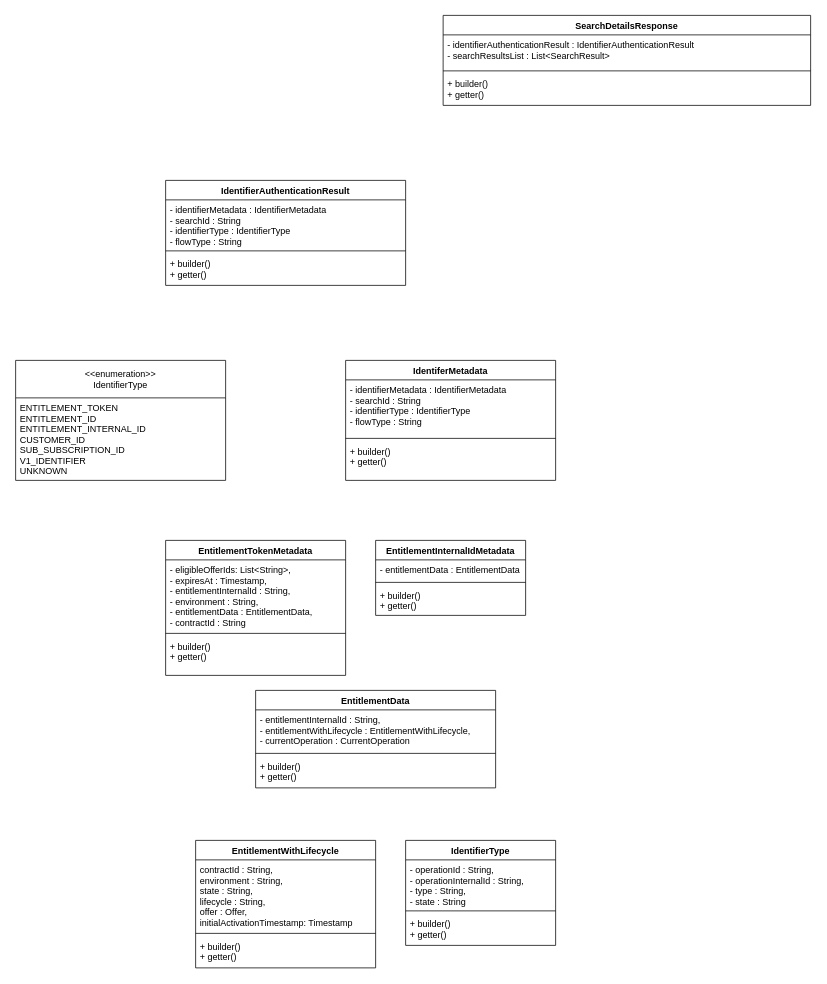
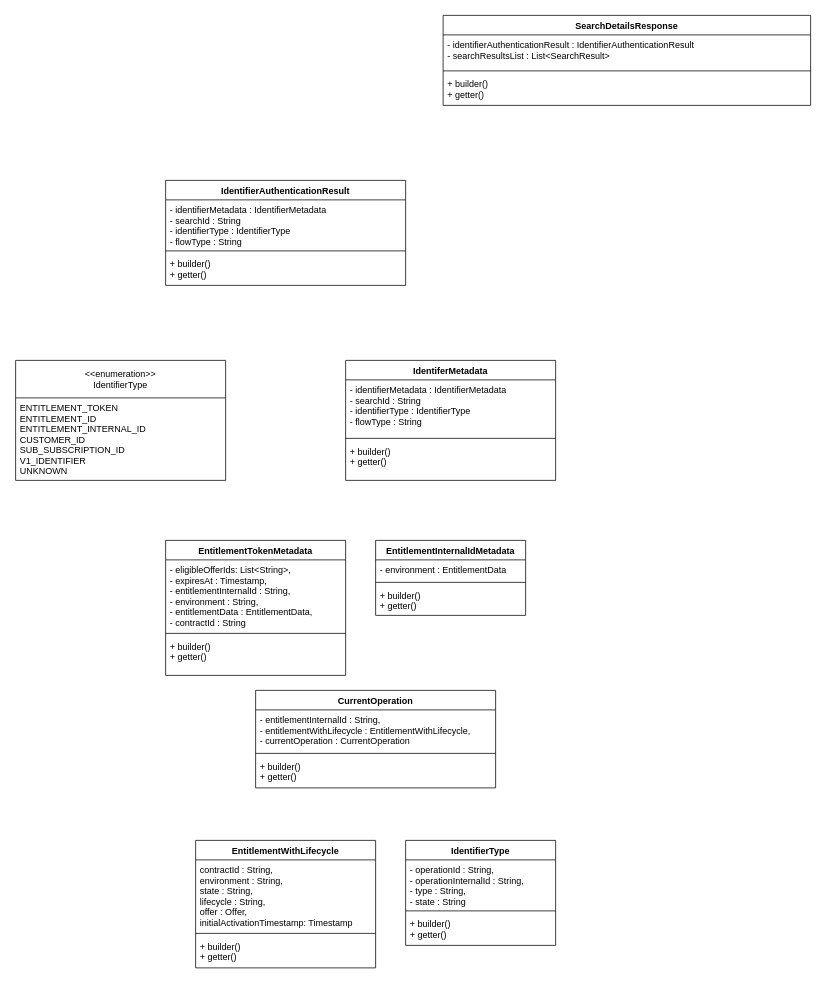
node "- entitlementData : EntitlementData": label "- entitlementData : EntitlementData" -> "- environment : EntitlementData"
node "EntitlementData": label "EntitlementData" -> "CurrentOperation"
